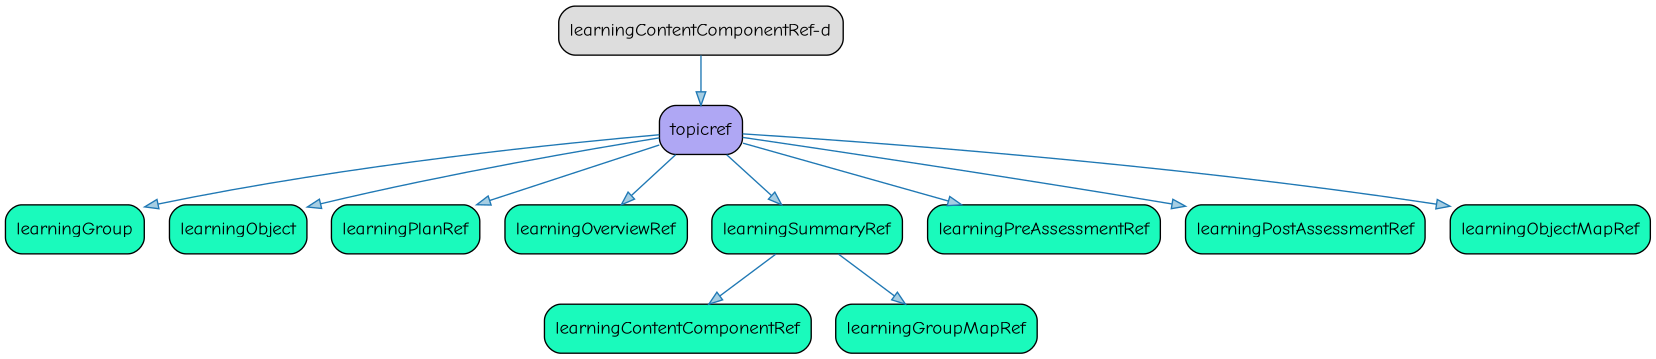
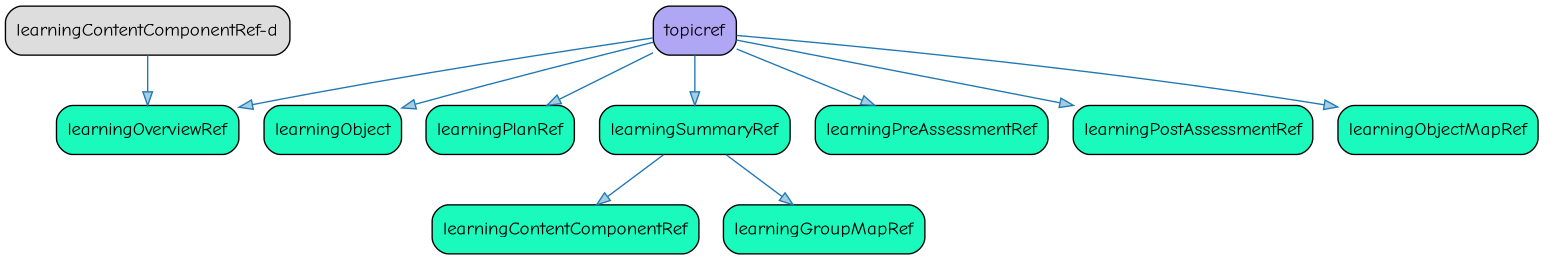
edge "learningContentComponentRef-d" -> "topicref": now "learningContentComponentRef-d" -> "learningOverviewRef"
node "learningGroup": removed
